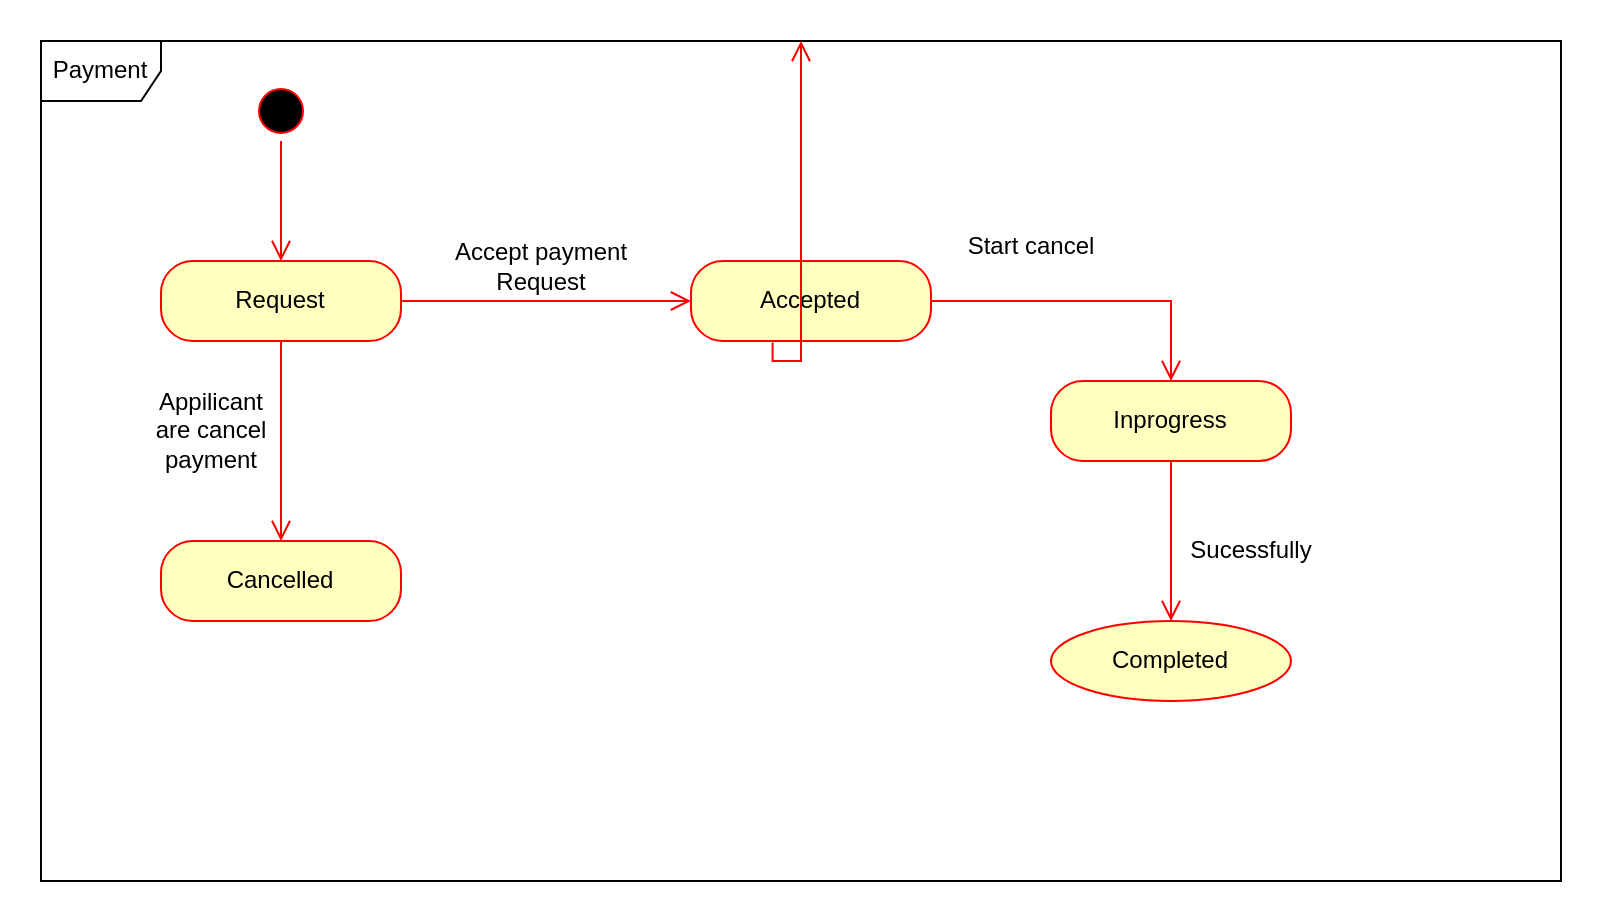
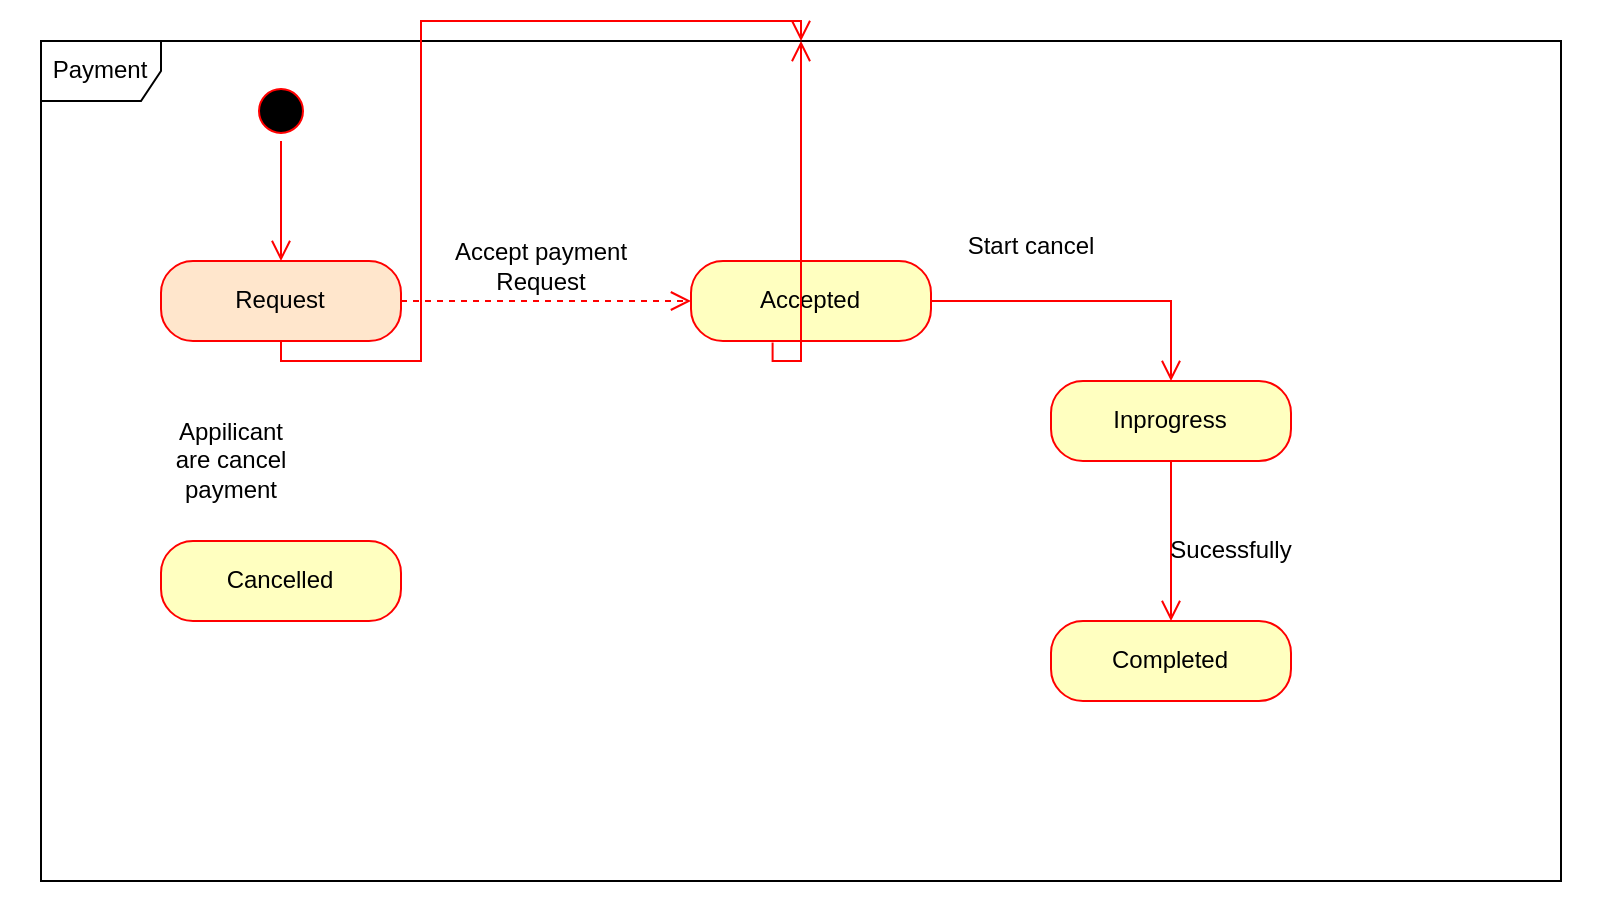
node "Request": fillcolor #ffffc0 -> #ffe6cc
edge "Request" -> "Accepted": style solid -> dashed
node "Appilicant are cancel payment": moved (211, 431) -> (231, 461)
edge "Request" -> "Cancelled": now "Request" -> "Payment"
node "Sucessfully": moved (1251, 551) -> (1231, 551)
node "Completed": shape ellipse -> rounded rectangle
